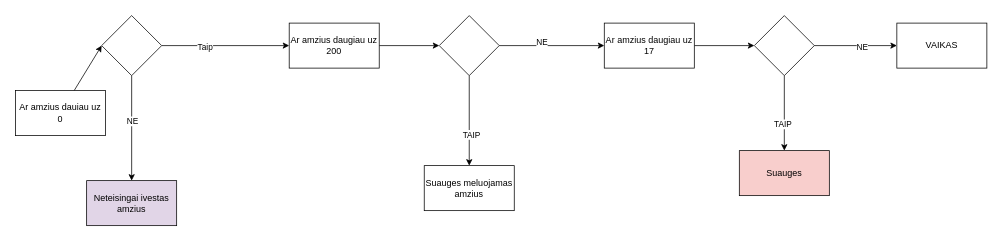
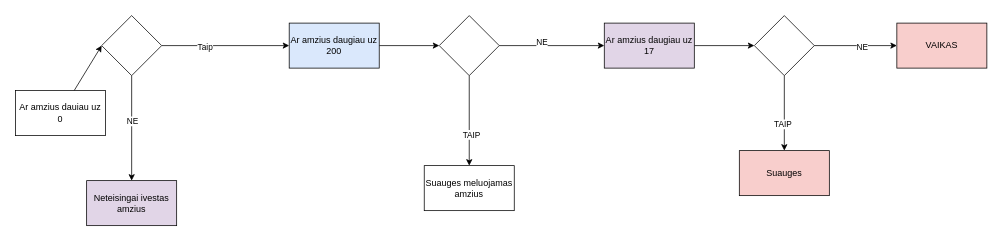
node "Ar amzius daugiau uz 200": fillcolor #ffffff -> #dae8fc
node "Ar amzius daugiau uz 17": fillcolor #ffffff -> #e1d5e7
node "VAIKAS": fillcolor #ffffff -> #f8cecc
